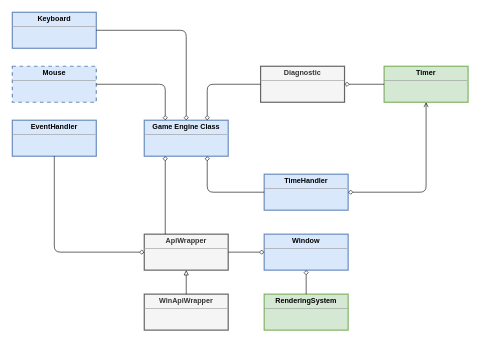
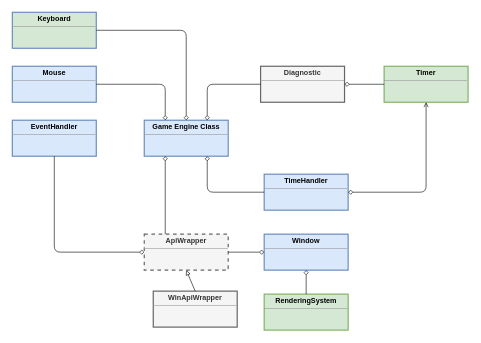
node "Keyboard": fillcolor #dae8fc -> #d5e8d4
node "Mouse": style dashed -> solid
node "ApiWrapper": style solid -> dashed
node "WinApiWrapper": moved (186, 312) -> (195, 309)
